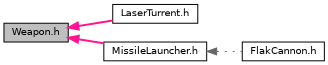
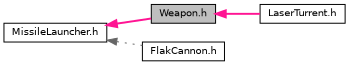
edge "MissileLauncher.h" -> "Weapon.h": reversed
